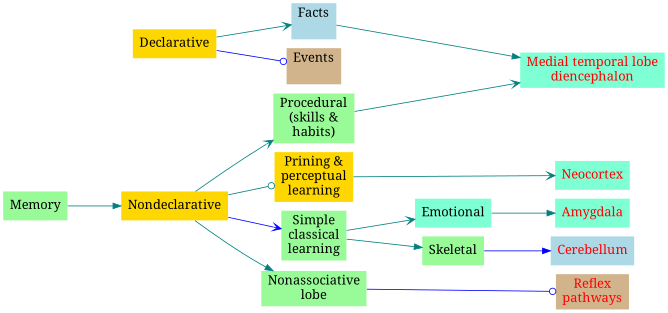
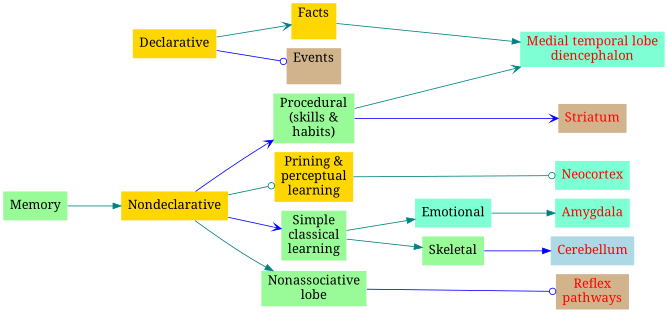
node "Facts": fillcolor lightblue -> gold
node "Striatum": added
edge "Nondeclarative" -> "Procedural (skills & habits)": color teal -> blue
edge "Prining & perceptual learning" -> "Neocortex": arrowhead vee -> odot
edge "Simple classical learning" -> "Emotional": arrowhead vee -> normal
